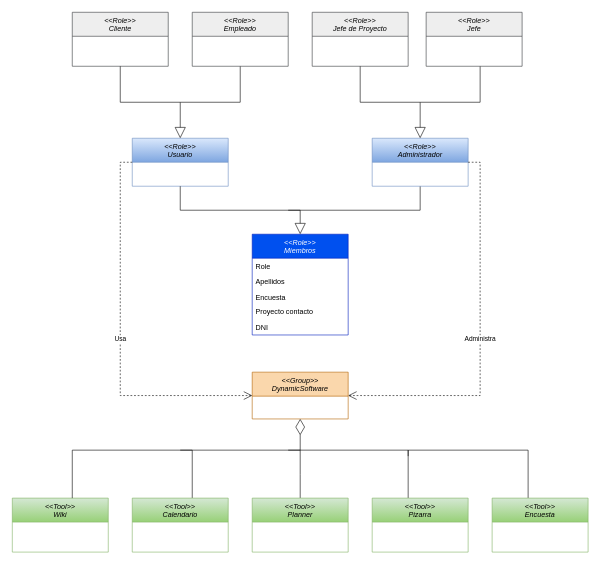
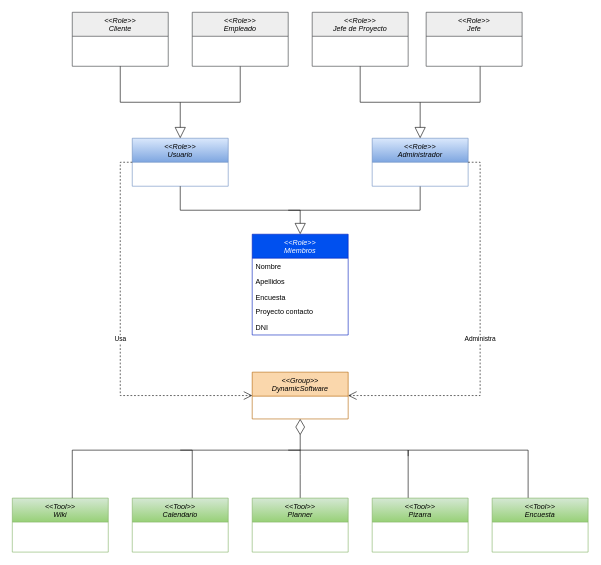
node "Role": label "Role" -> "Nombre"
